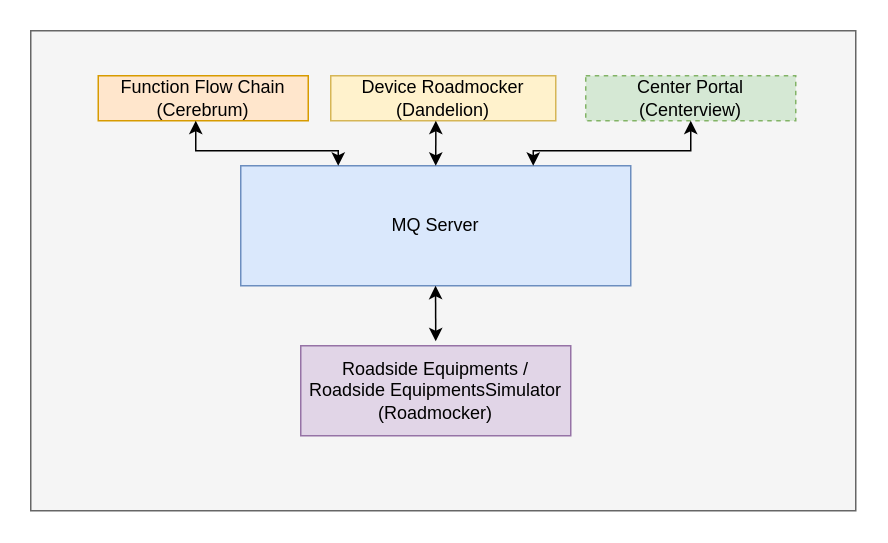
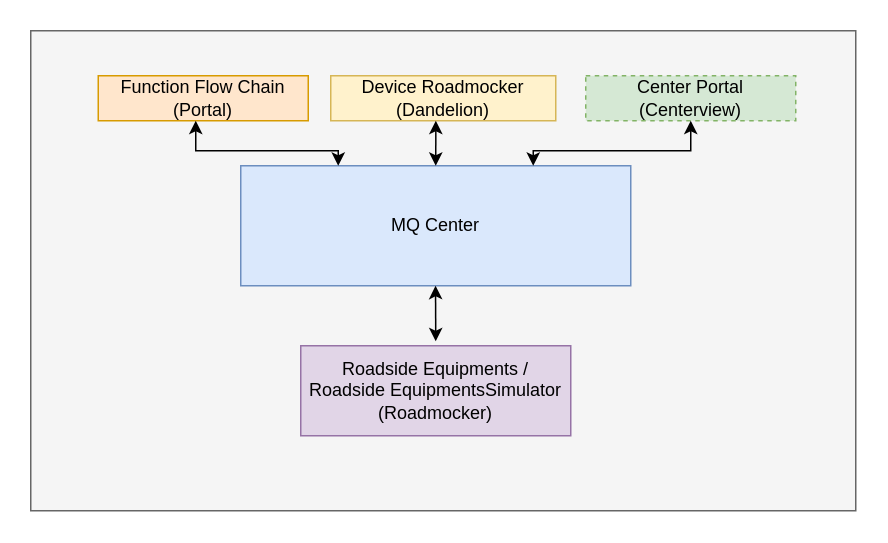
node "Function Flow Chain (Cerebrum)": label "Function Flow Chain (Cerebrum)" -> "Function Flow Chain (Portal)"
node "MQ Server": label "MQ Server" -> "MQ Center"
